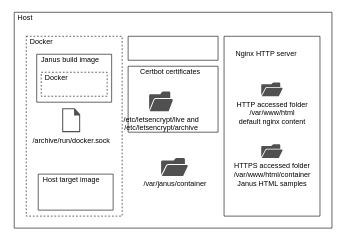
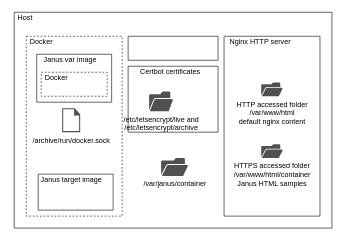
node "Nginx HTTP server": moved (266, 54) -> (260, 42)
node "Janus build image": label "Janus build image" -> "Janus var image"
node "Host target image": label "Host target image" -> "Janus target image"
